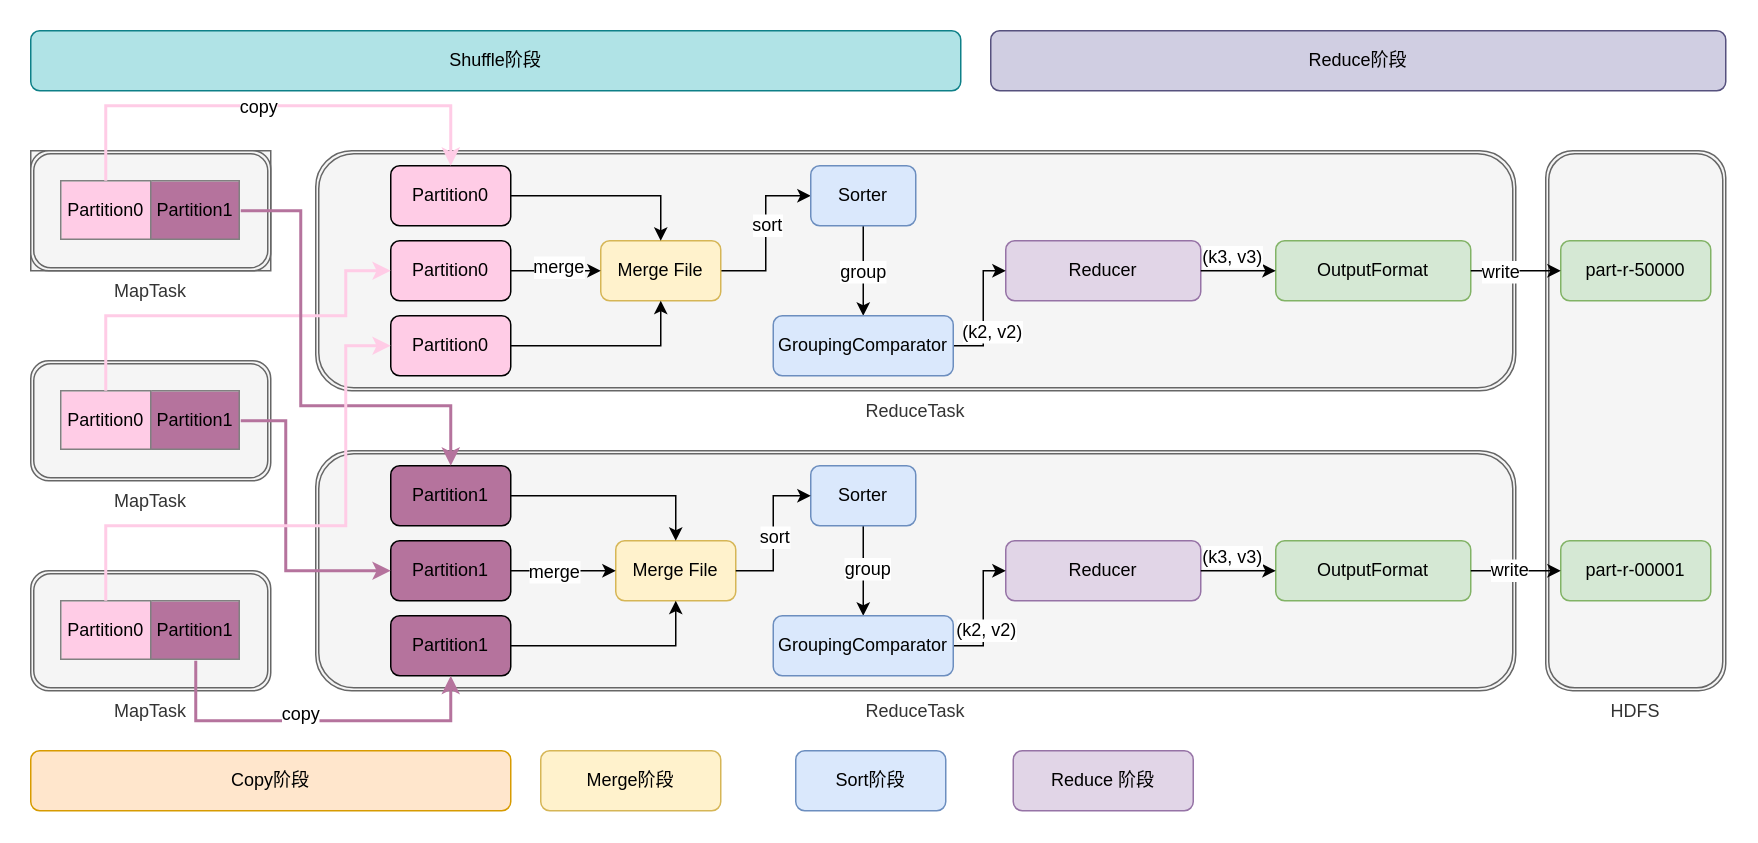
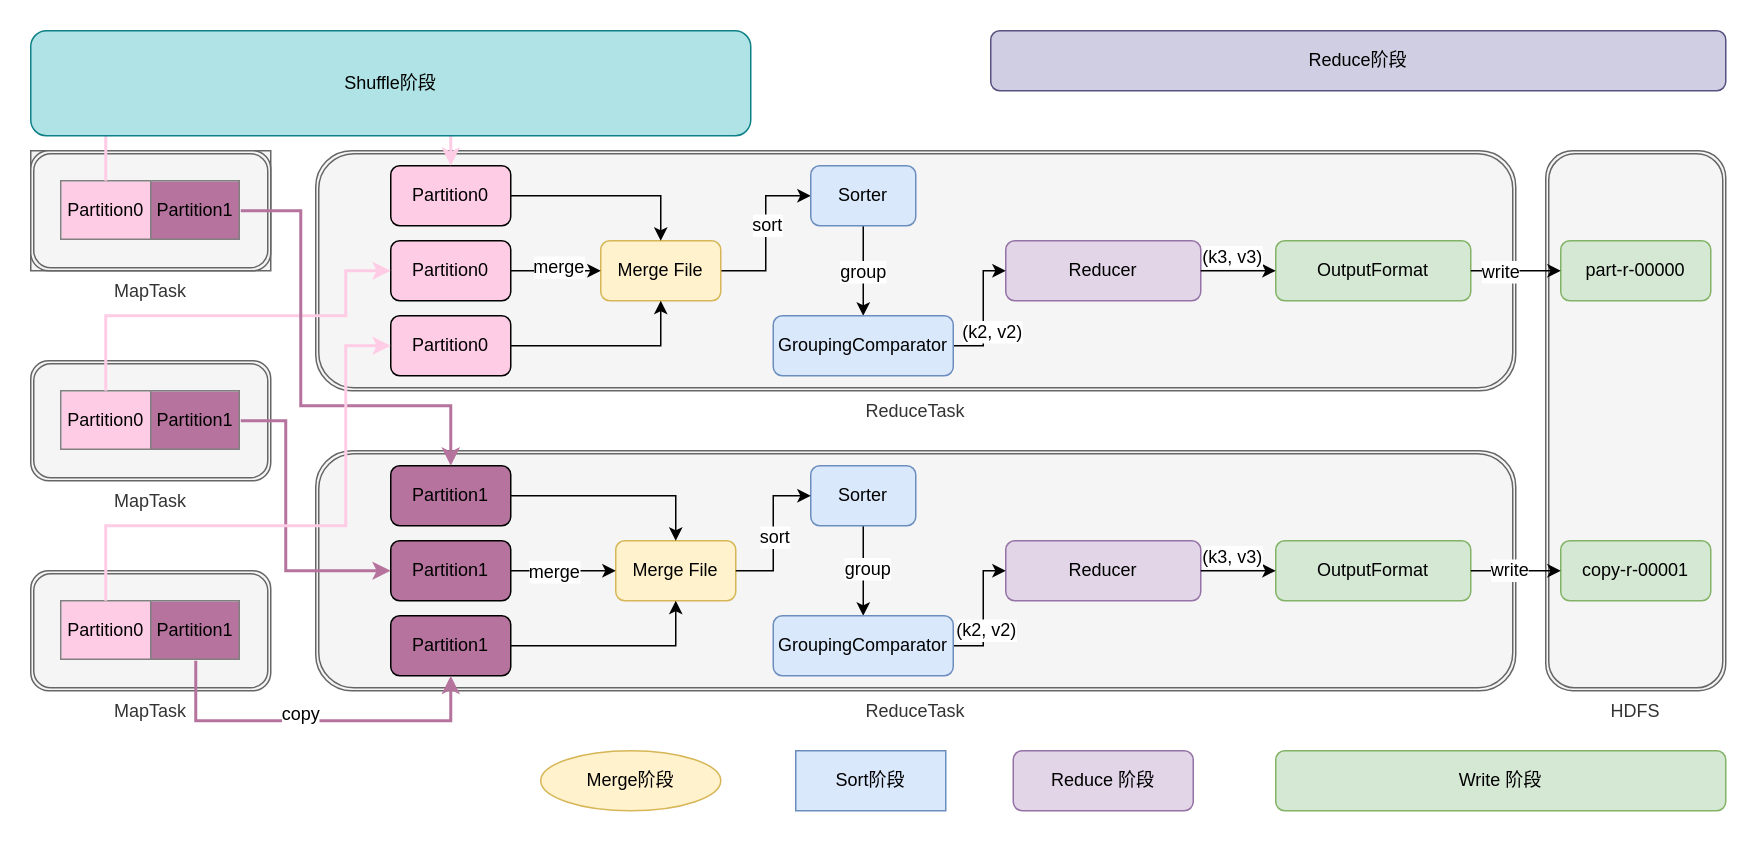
node "Shuffle阶段": size 930x60 -> 720x105
node "part-r-50000": label "part-r-50000" -> "part-r-00000"
node "part-r-00001": label "part-r-00001" -> "copy-r-00001"
node "Copy阶段": removed
node "Merge阶段": shape rounded rectangle -> ellipse
node "Sort阶段": shape rounded rectangle -> rectangle
node "Write 阶段": added
